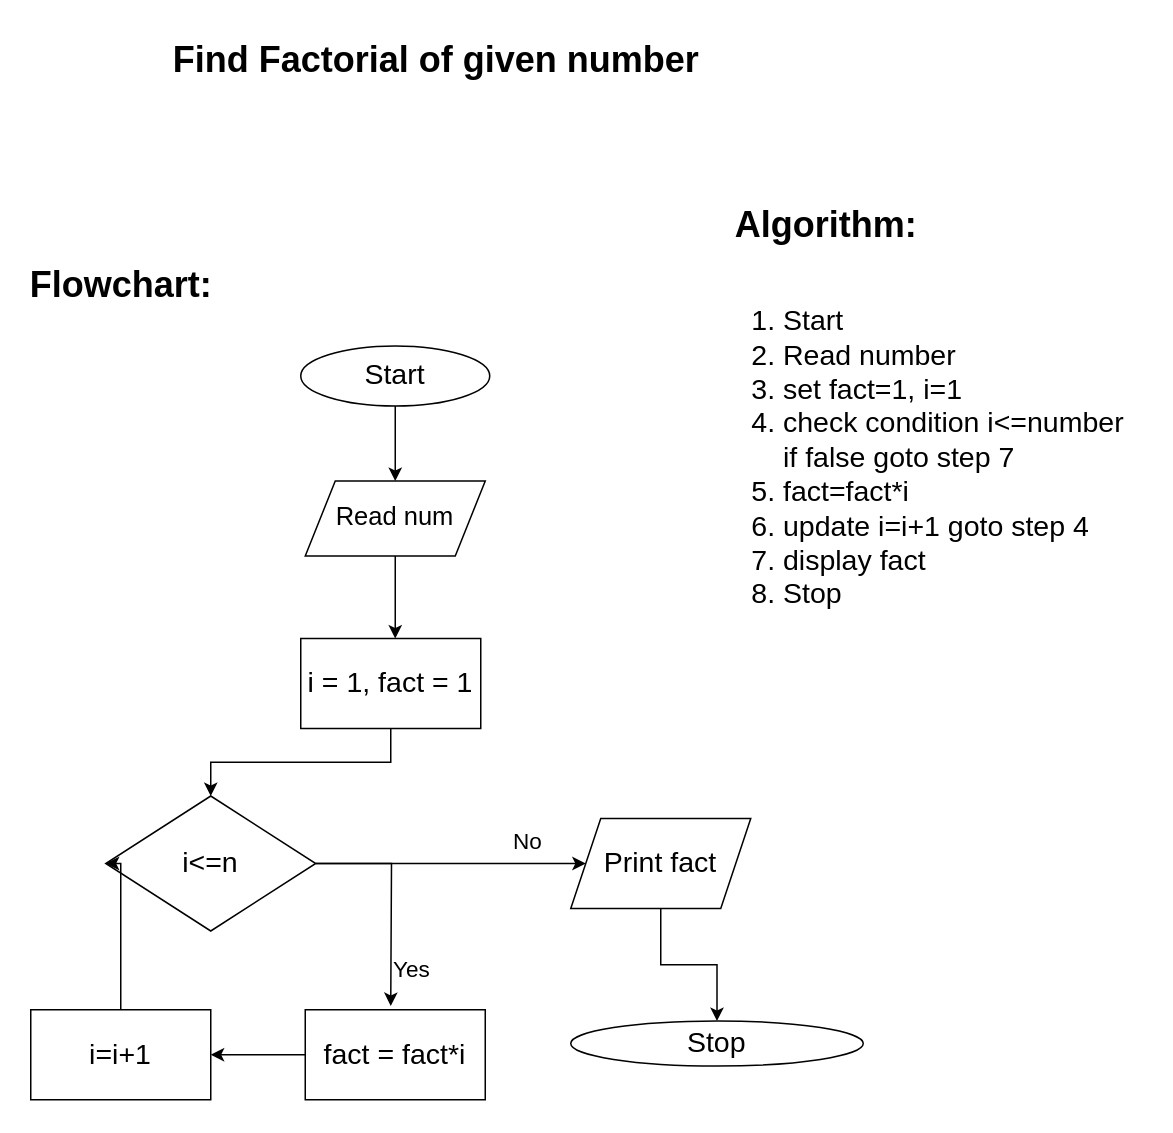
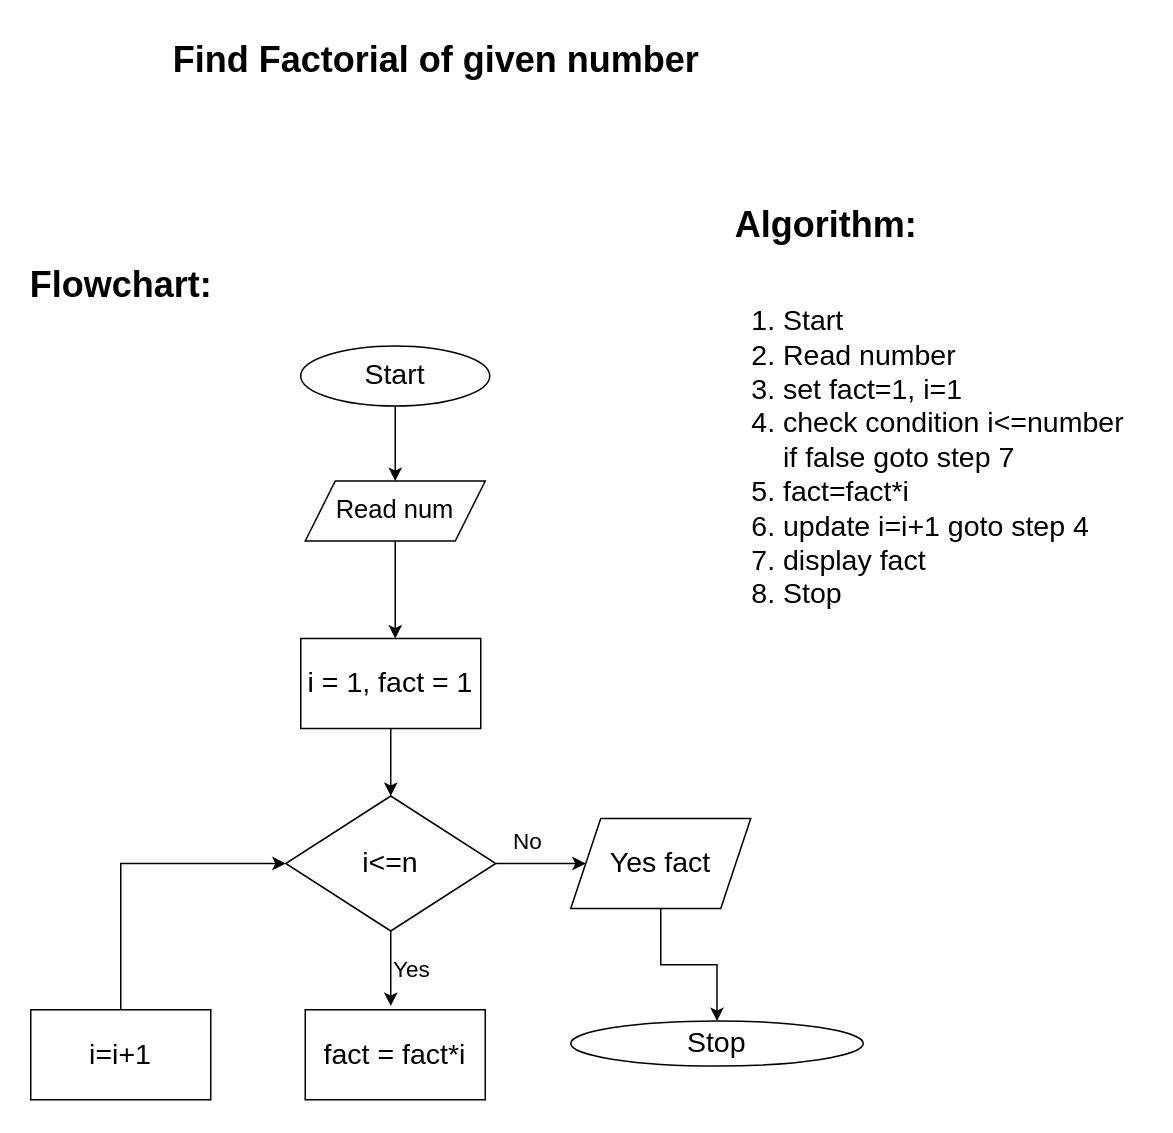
node "Read num": size 180x75 -> 180x60
node "i<=n": moved (211, 863) -> (391, 863)
node "Print fact": label "Print fact" -> "Yes fact"
edge "fact = fact*i" -> "i=i+1": removed
